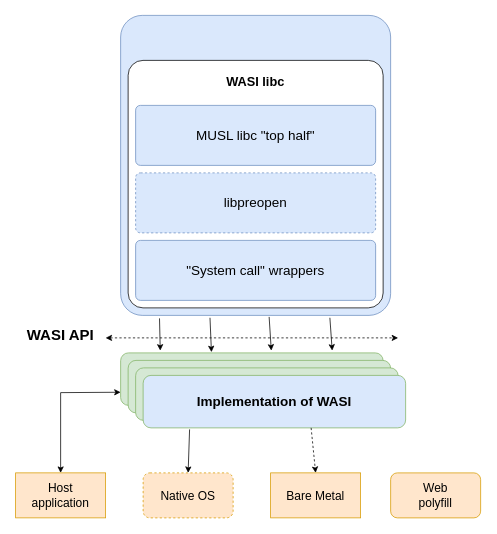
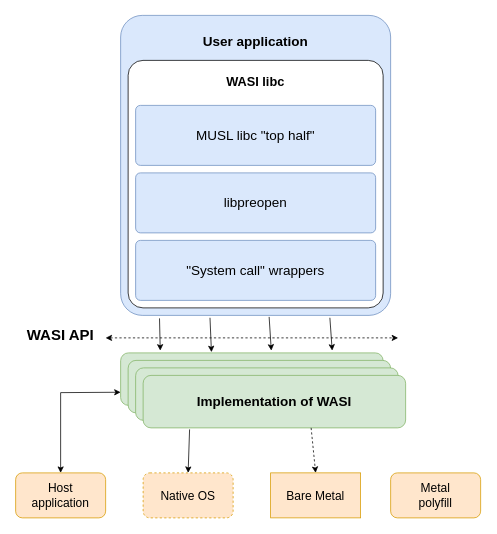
node "User application": added
node "libpreopen": style dashed -> solid
node "Implementation of WASI": fillcolor #dae8fc -> #d5e8d4
node "Host application": shape rectangle -> rounded rectangle
node "Web polyfill": label "Web polyfill" -> "Metal polyfill"
